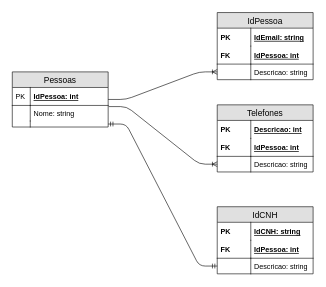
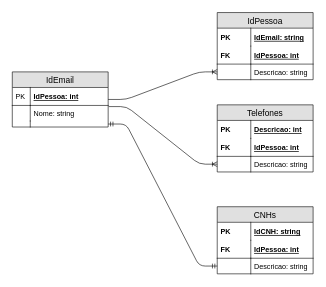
node "Pessoas": label "Pessoas" -> "IdEmail"
node "IdCNH": label "IdCNH" -> "CNHs"
